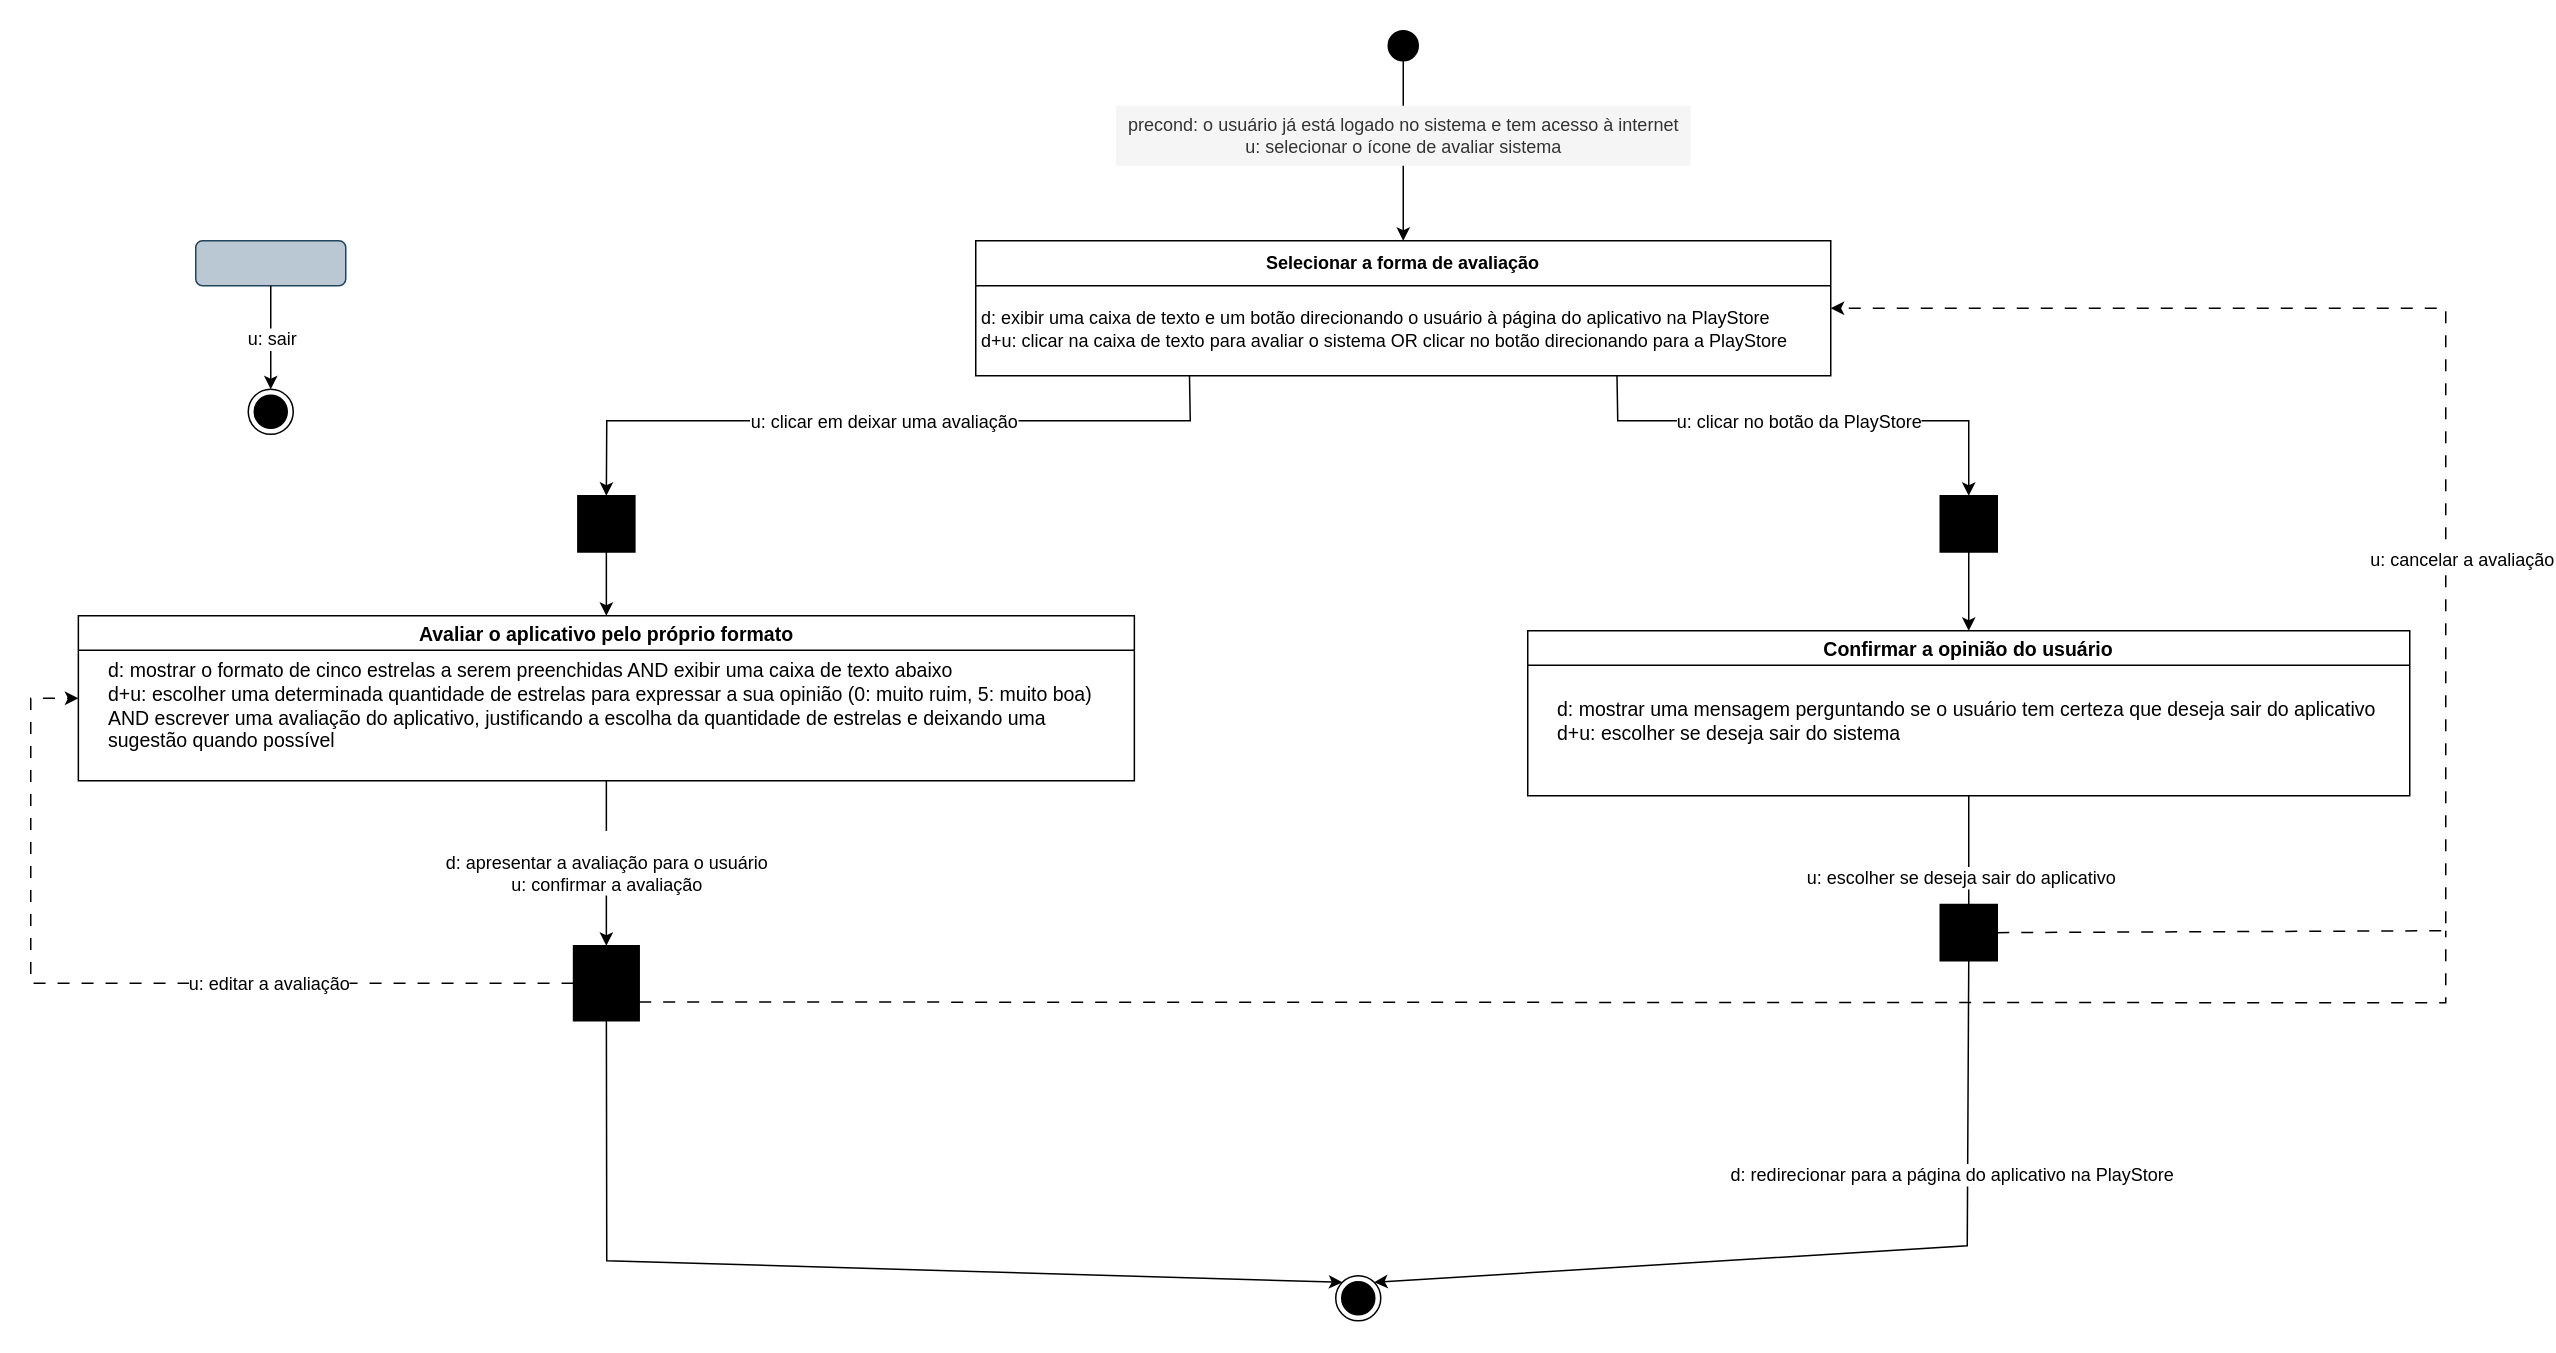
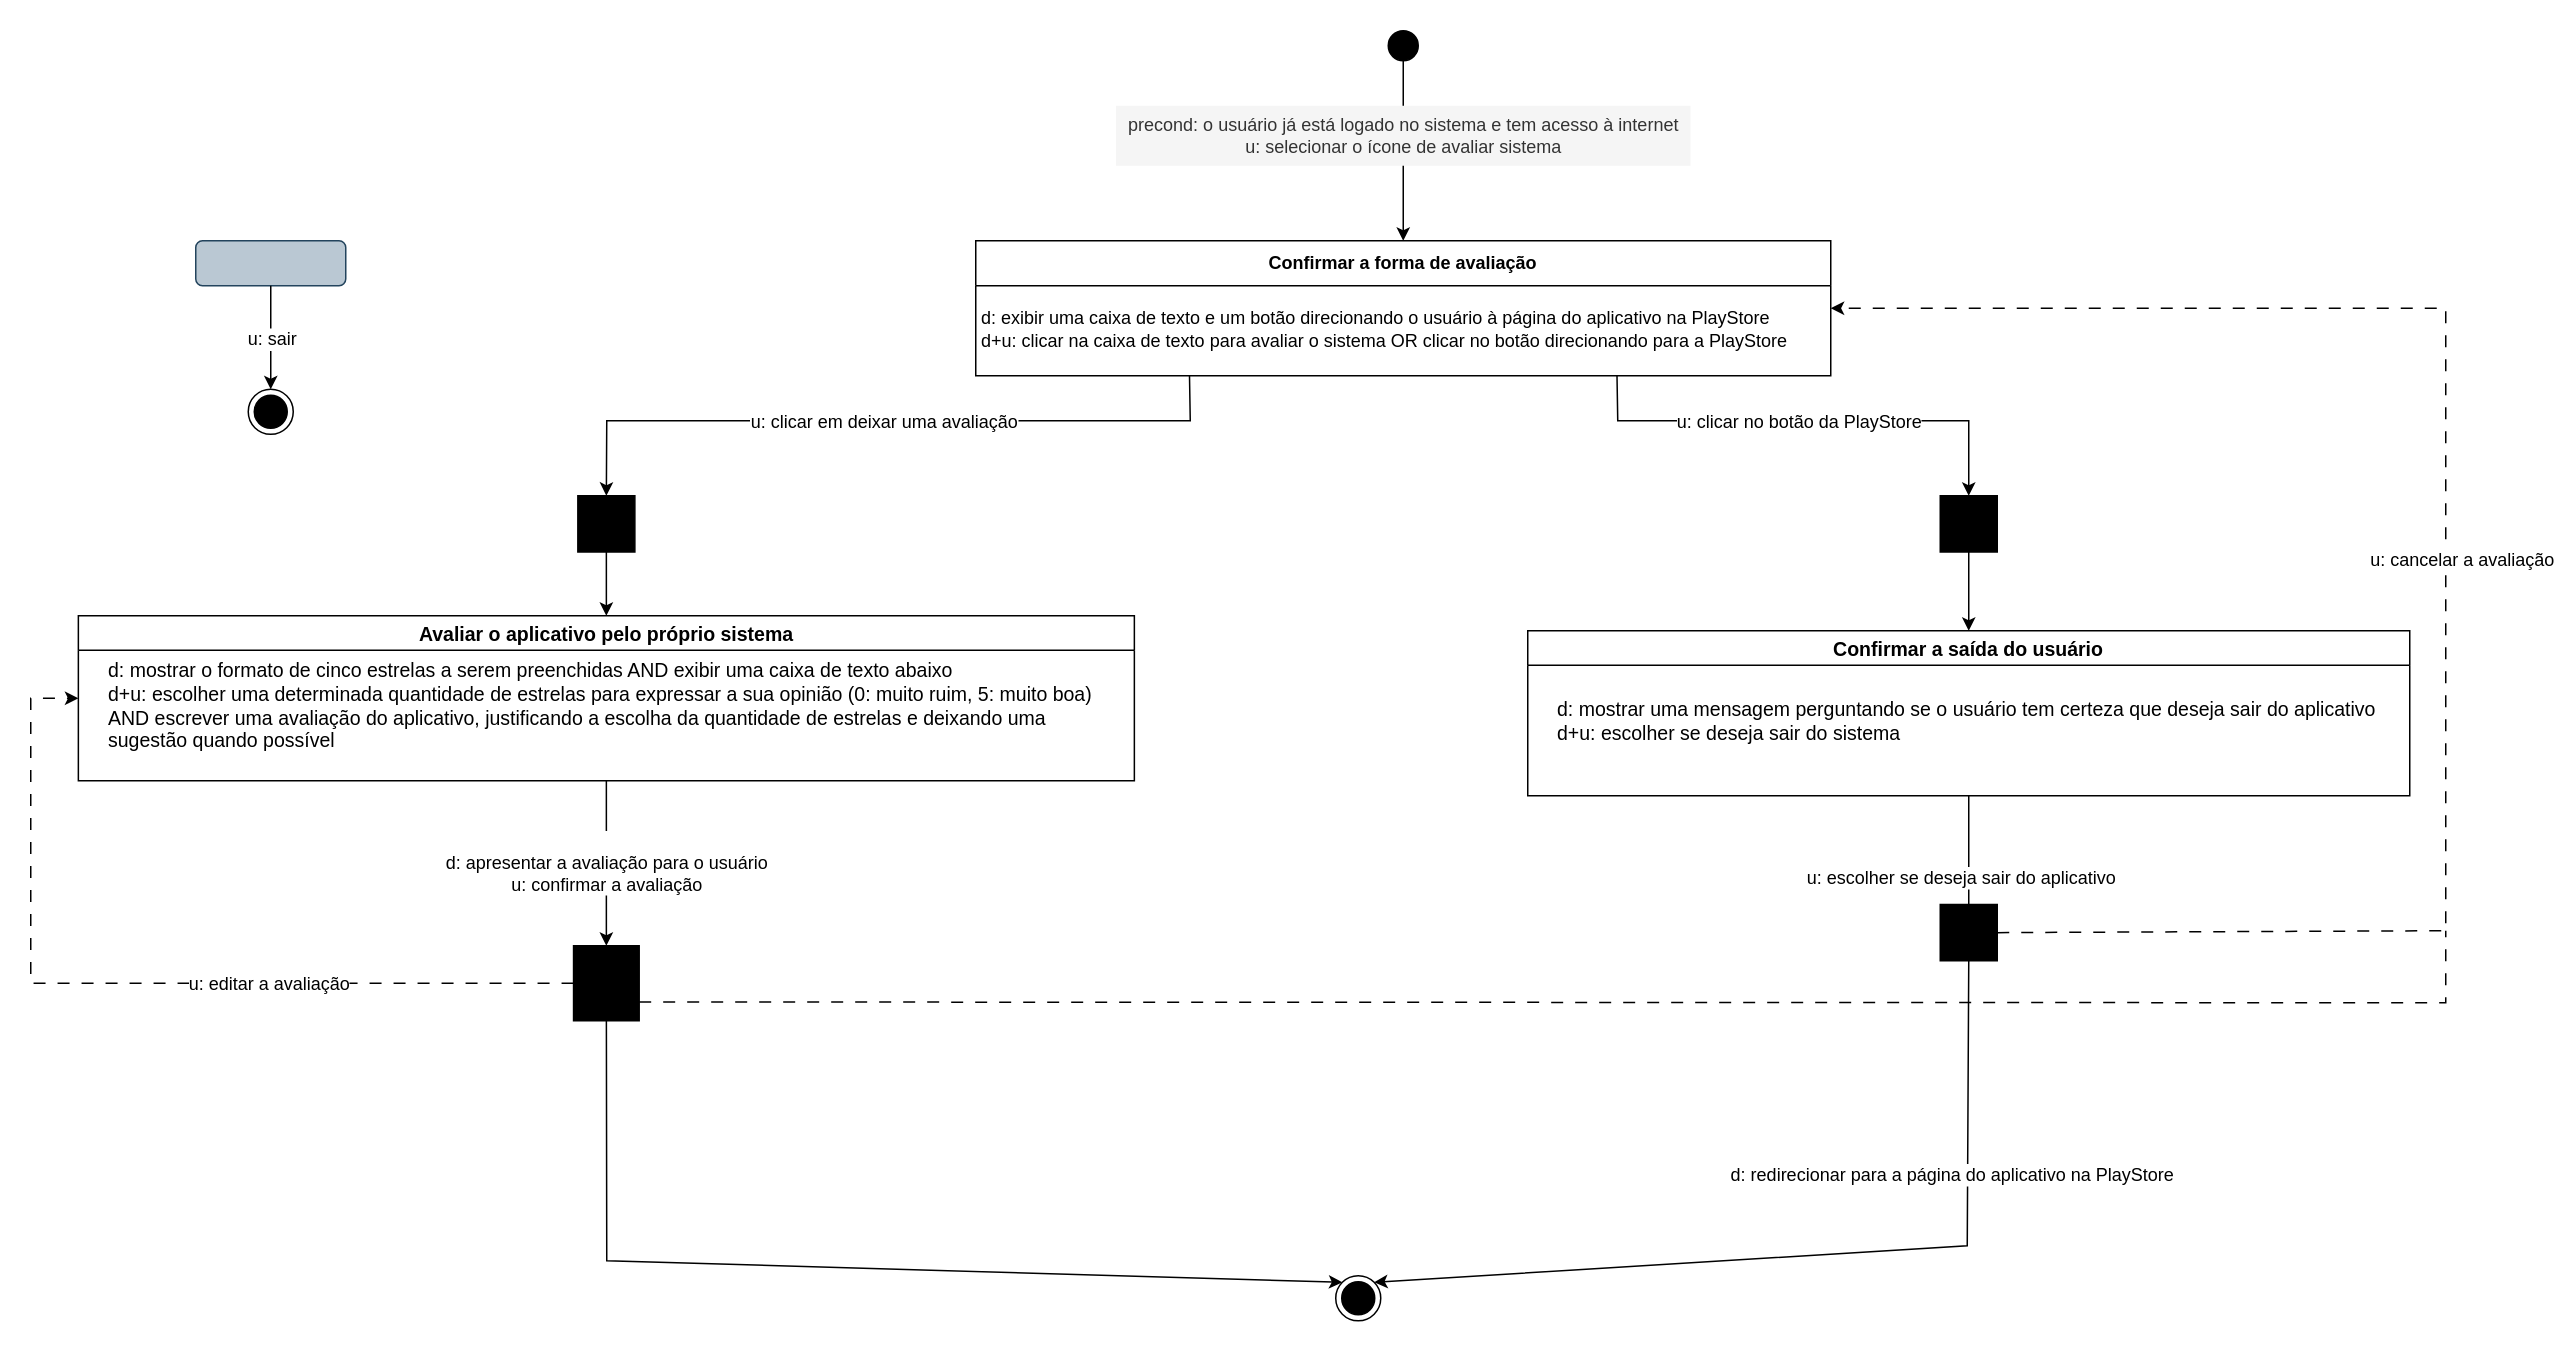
node "Selecionar a forma de avaliação": label "Selecionar a forma de avaliação" -> "Confirmar a forma de avaliação"
node "Avaliar o aplicativo pelo próprio formato": label "Avaliar o aplicativo pelo próprio formato" -> "Avaliar o aplicativo pelo próprio sistema"
node "Confirmar a opinião do usuário": label "Confirmar a opinião do usuário" -> "Confirmar a saída do usuário"
